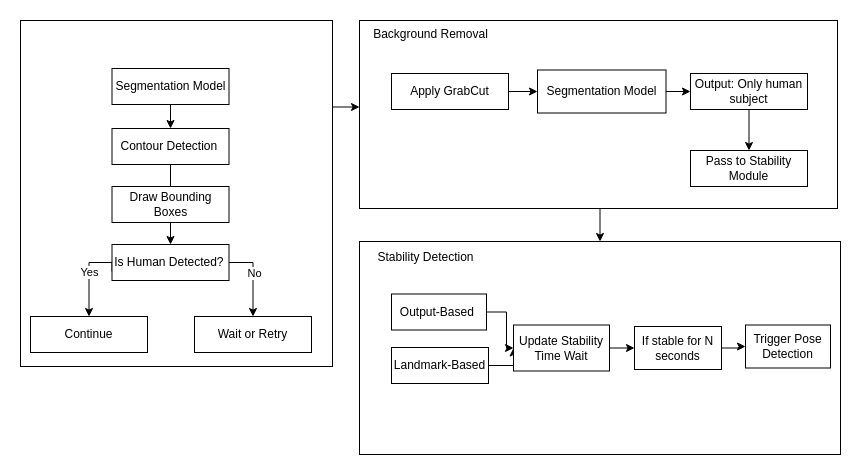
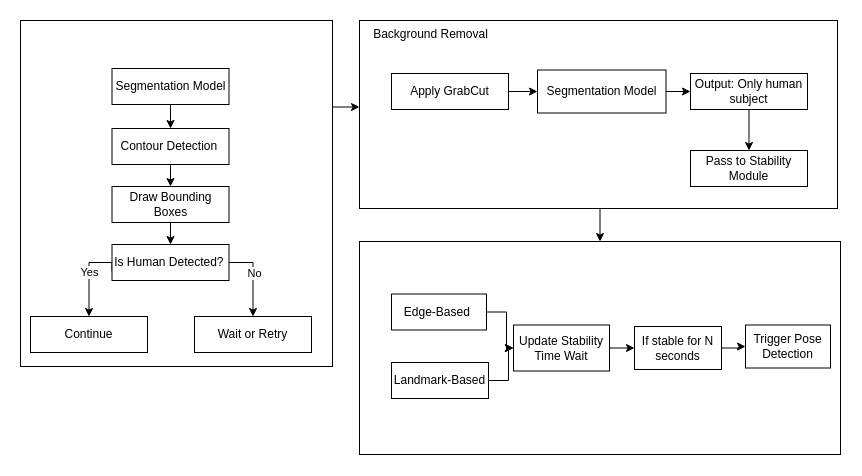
edge "Contour Detection" -- "Draw Bounding Boxes": arrowhead none -> classic
node "Stability Detection": removed
node "Output-Based": label "Output-Based" -> "Edge-Based"
node "Landmark-Based": moved (440, 366) -> (440, 381)
